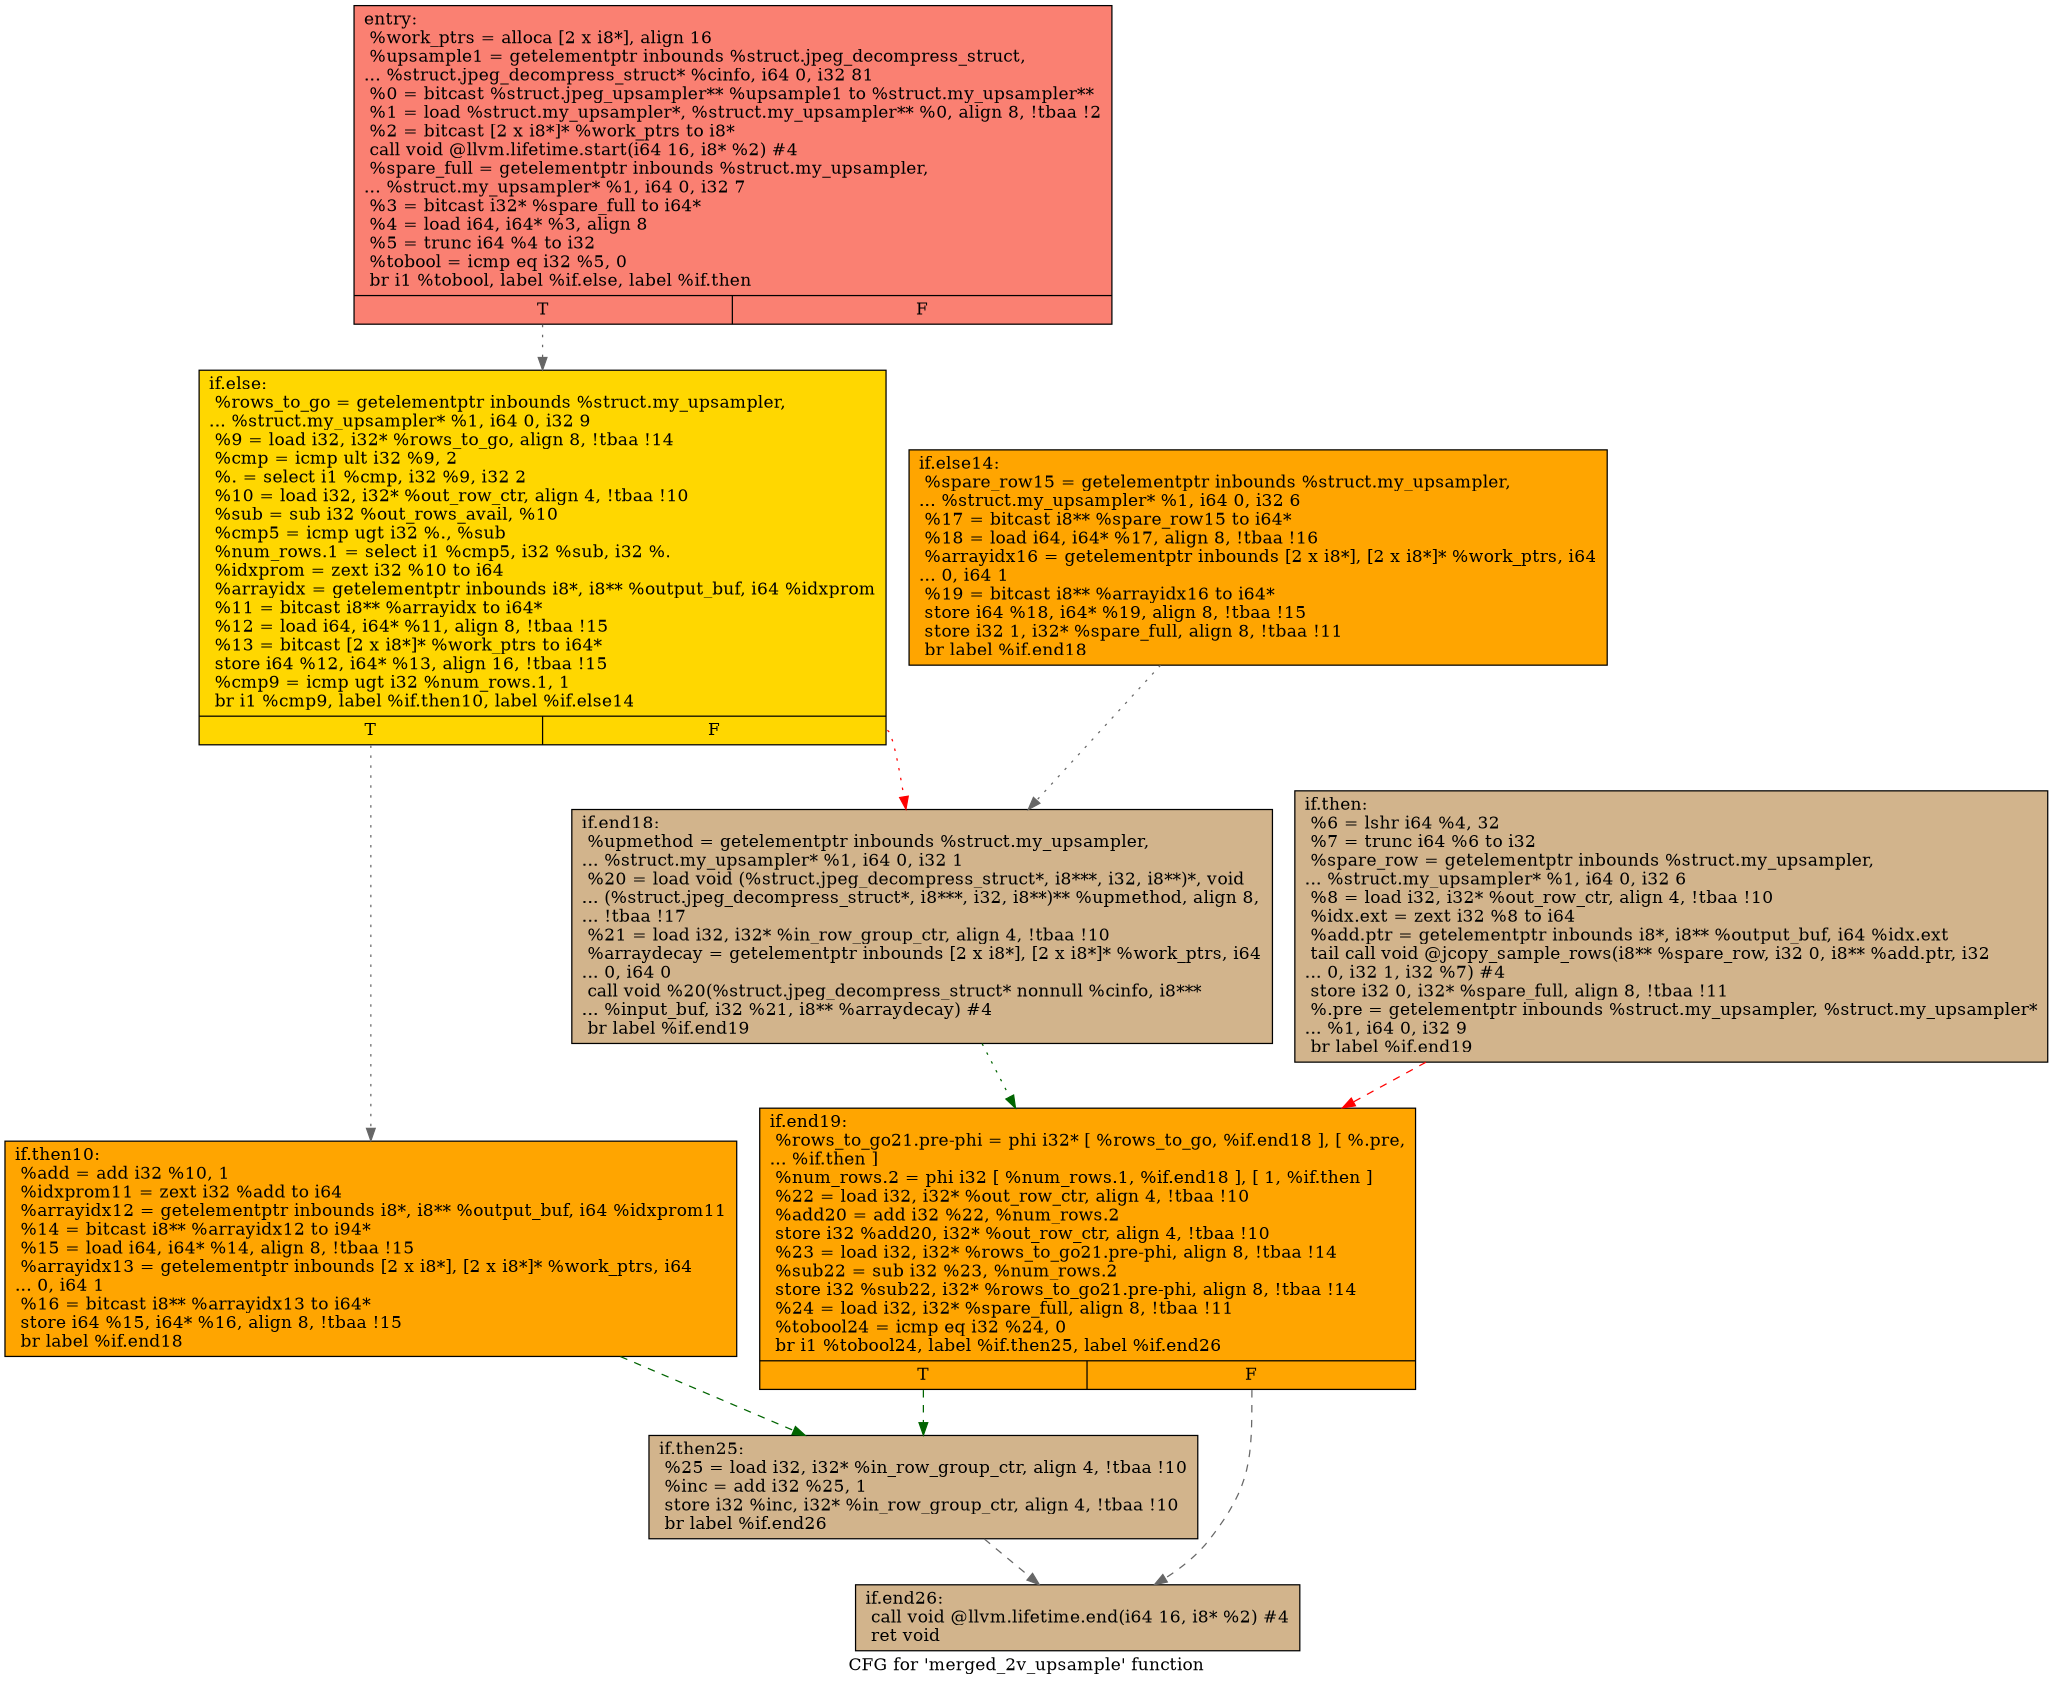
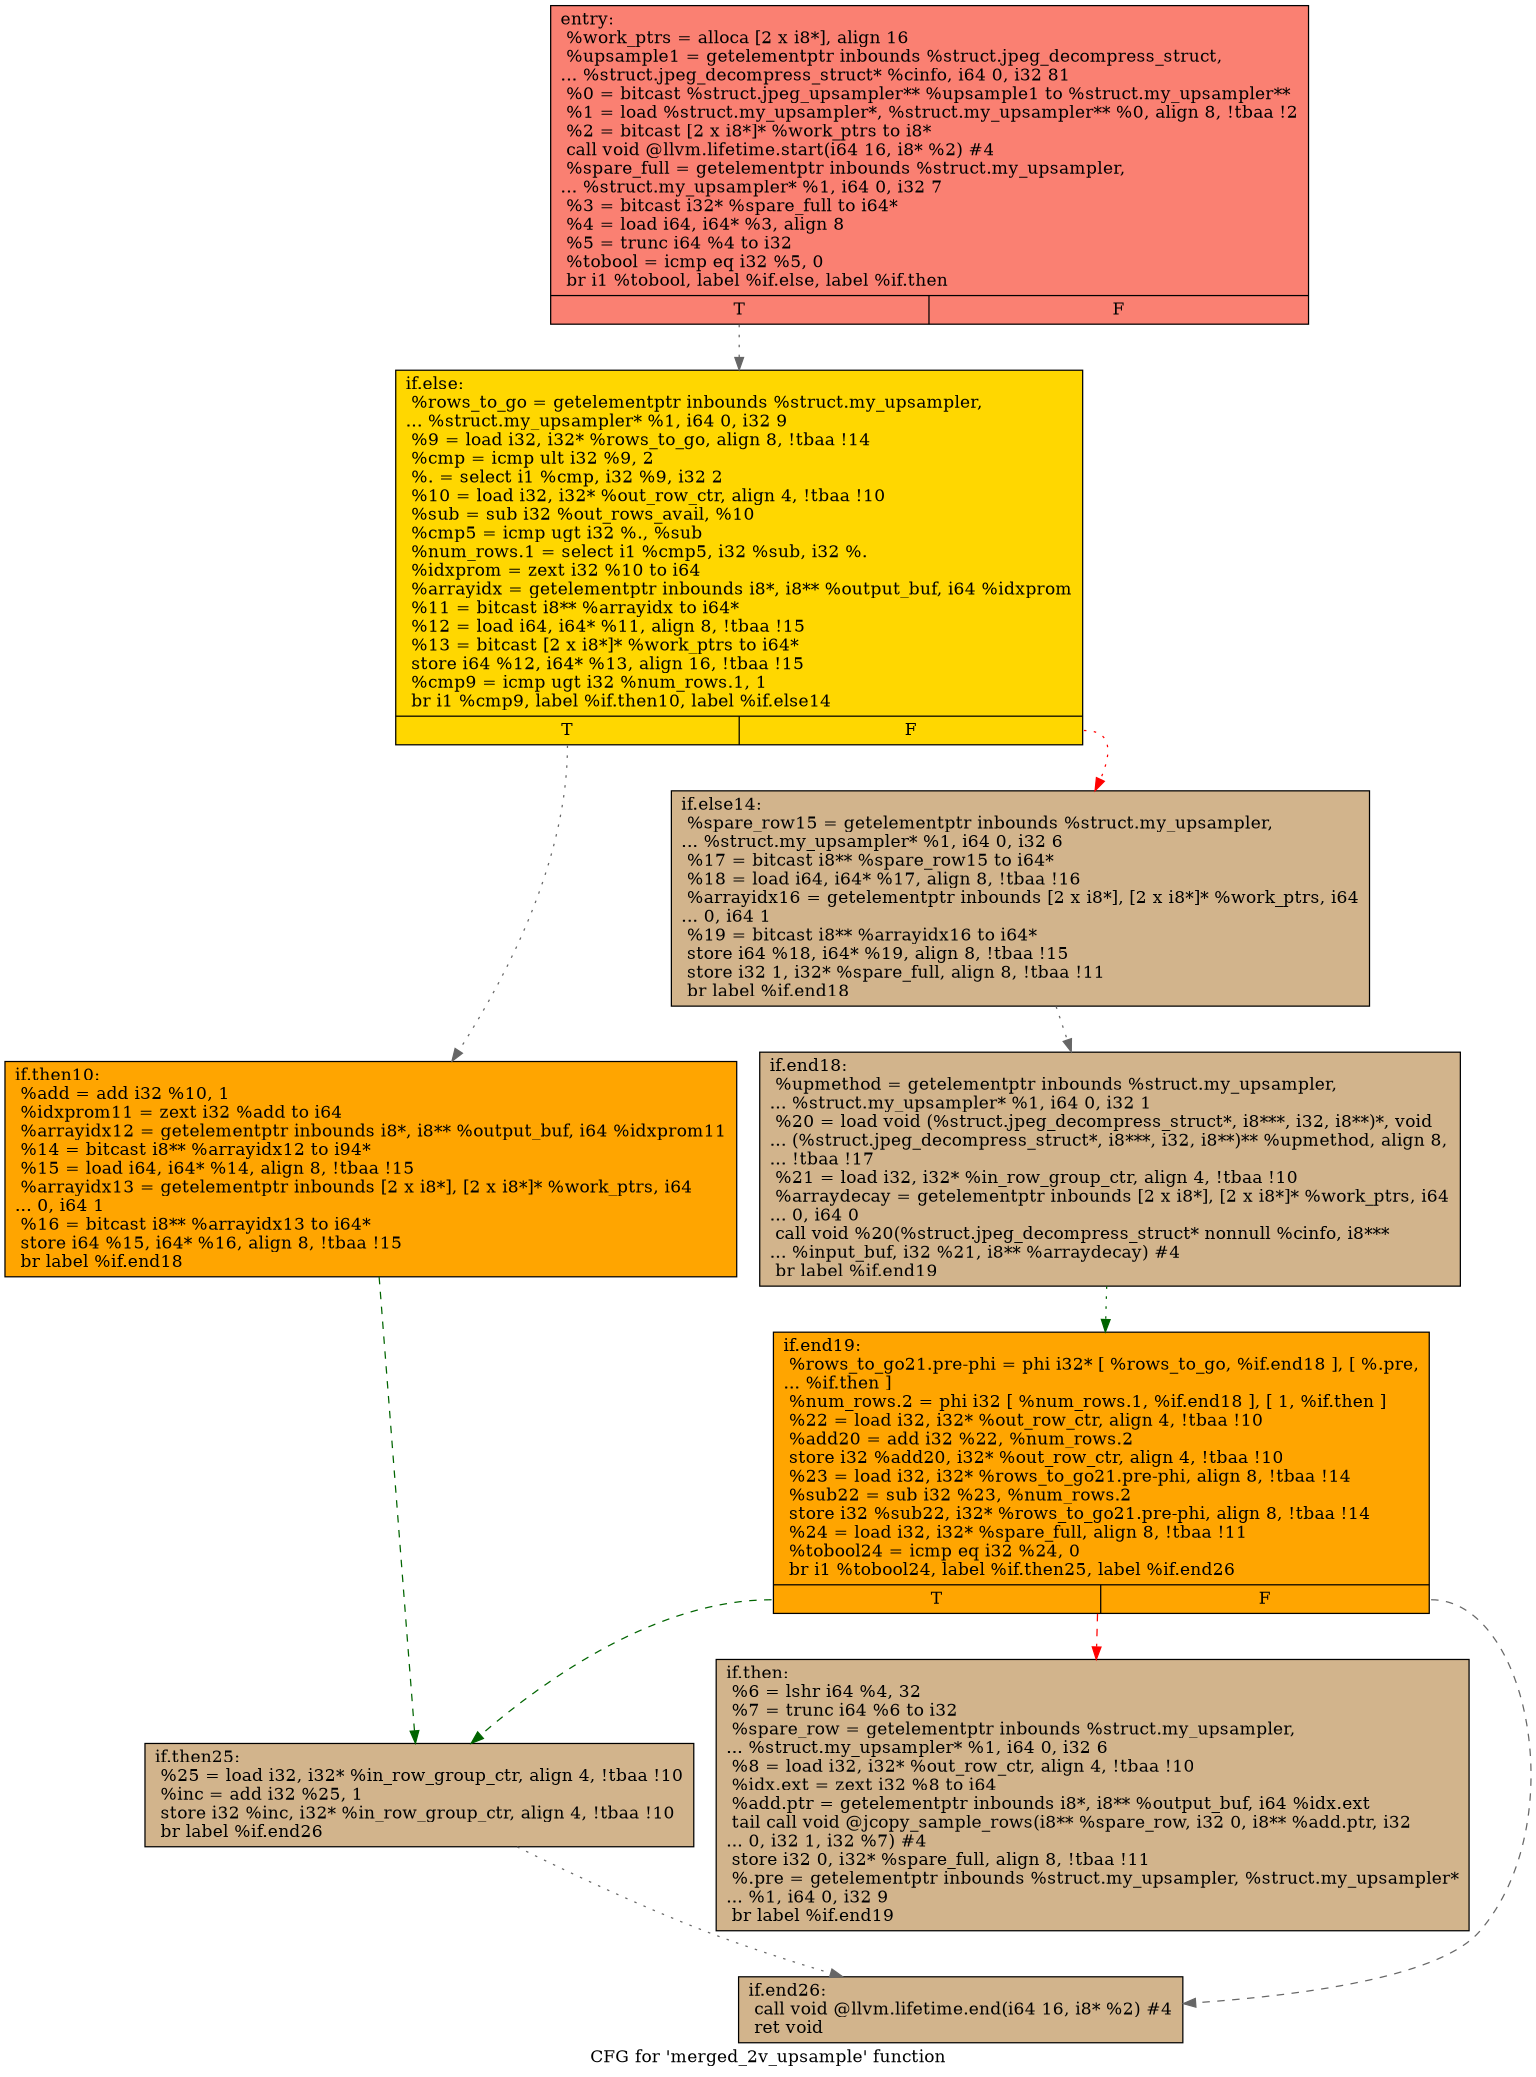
node "if.else14:": fillcolor orange -> tan
edge "if.else:" -> "if.end18:": now "if.else:" -> "if.else14:"
edge "if.then:" -> "if.end19:": reversed
edge "if.then25:" -> "if.end26:": style dashed -> dotted
